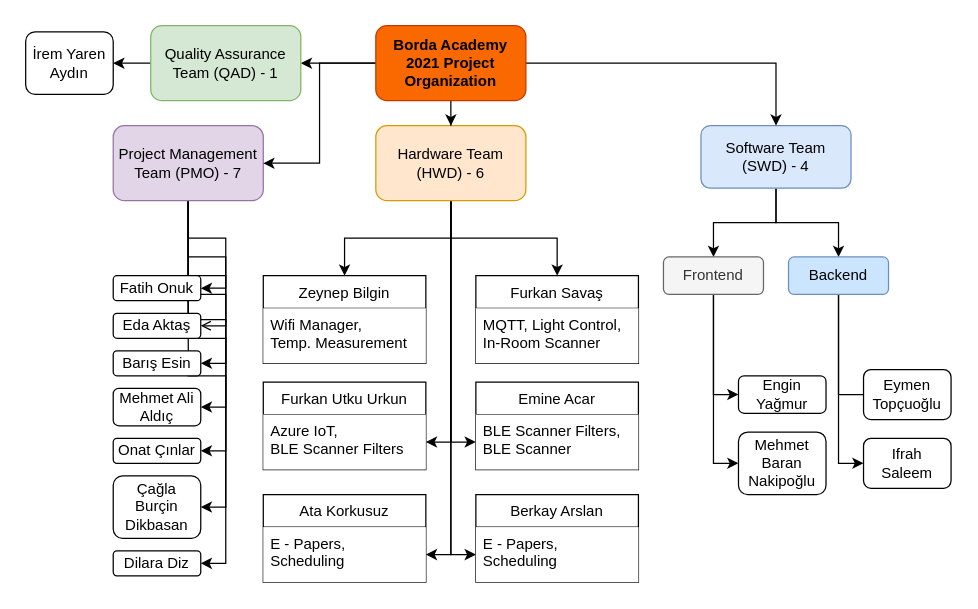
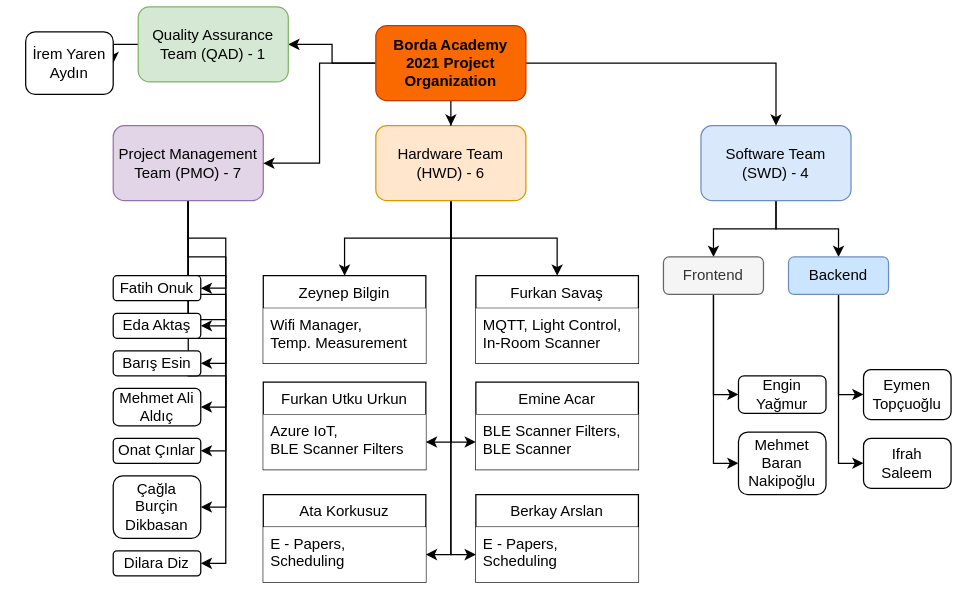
node "Quality Assurance Team (QAD) - 1": moved (226, 63) -> (213, 44)
node "Software Team (SWD) - 4": size 150x63 -> 150x75
edge "Project Management Team (PMO) - 7" -> "Eda Aktaş": arrowhead open -> classic
edge "Backend" -- "Eymen Topçuoğlu": arrowhead none -> classic
